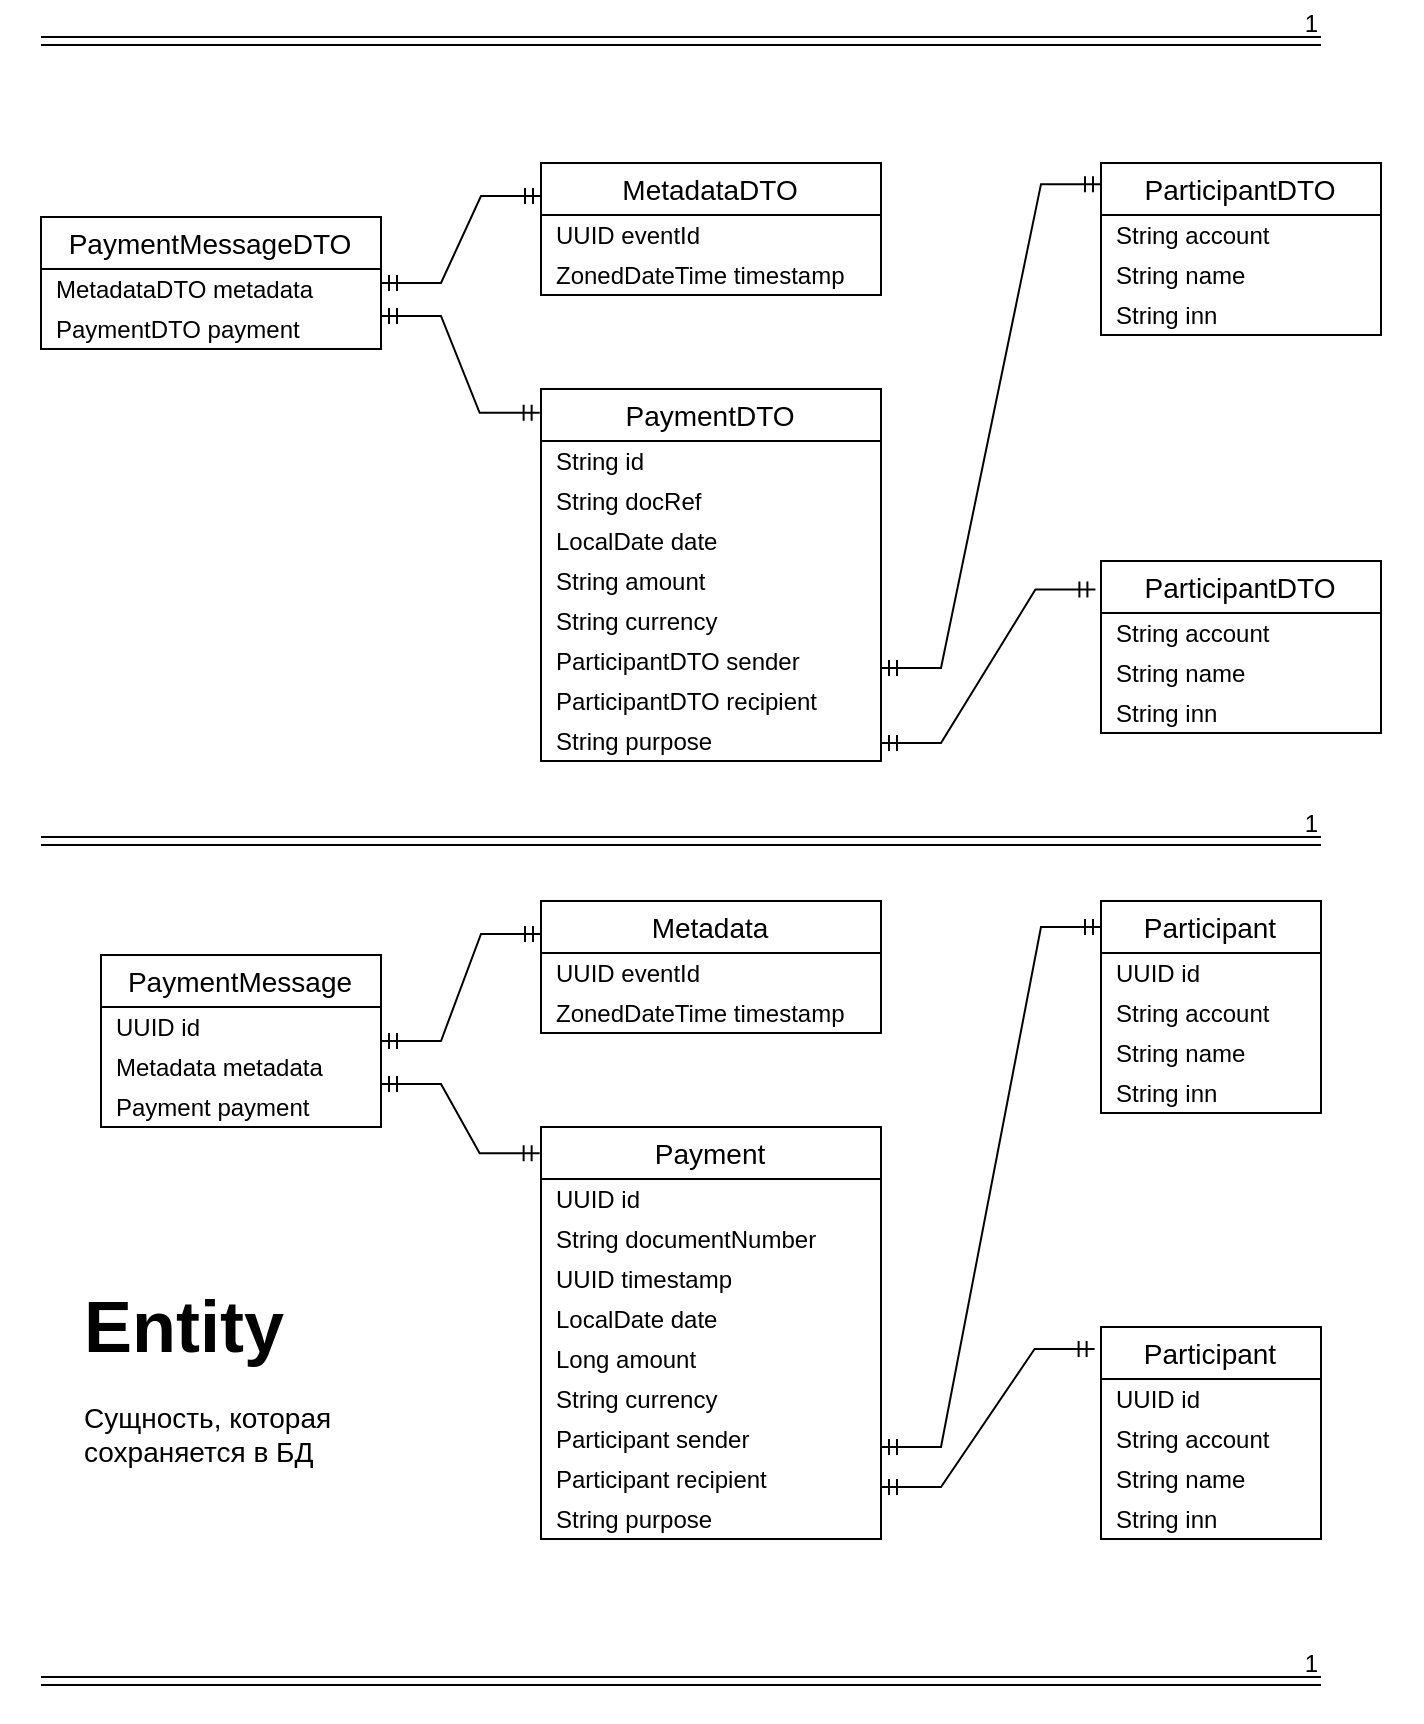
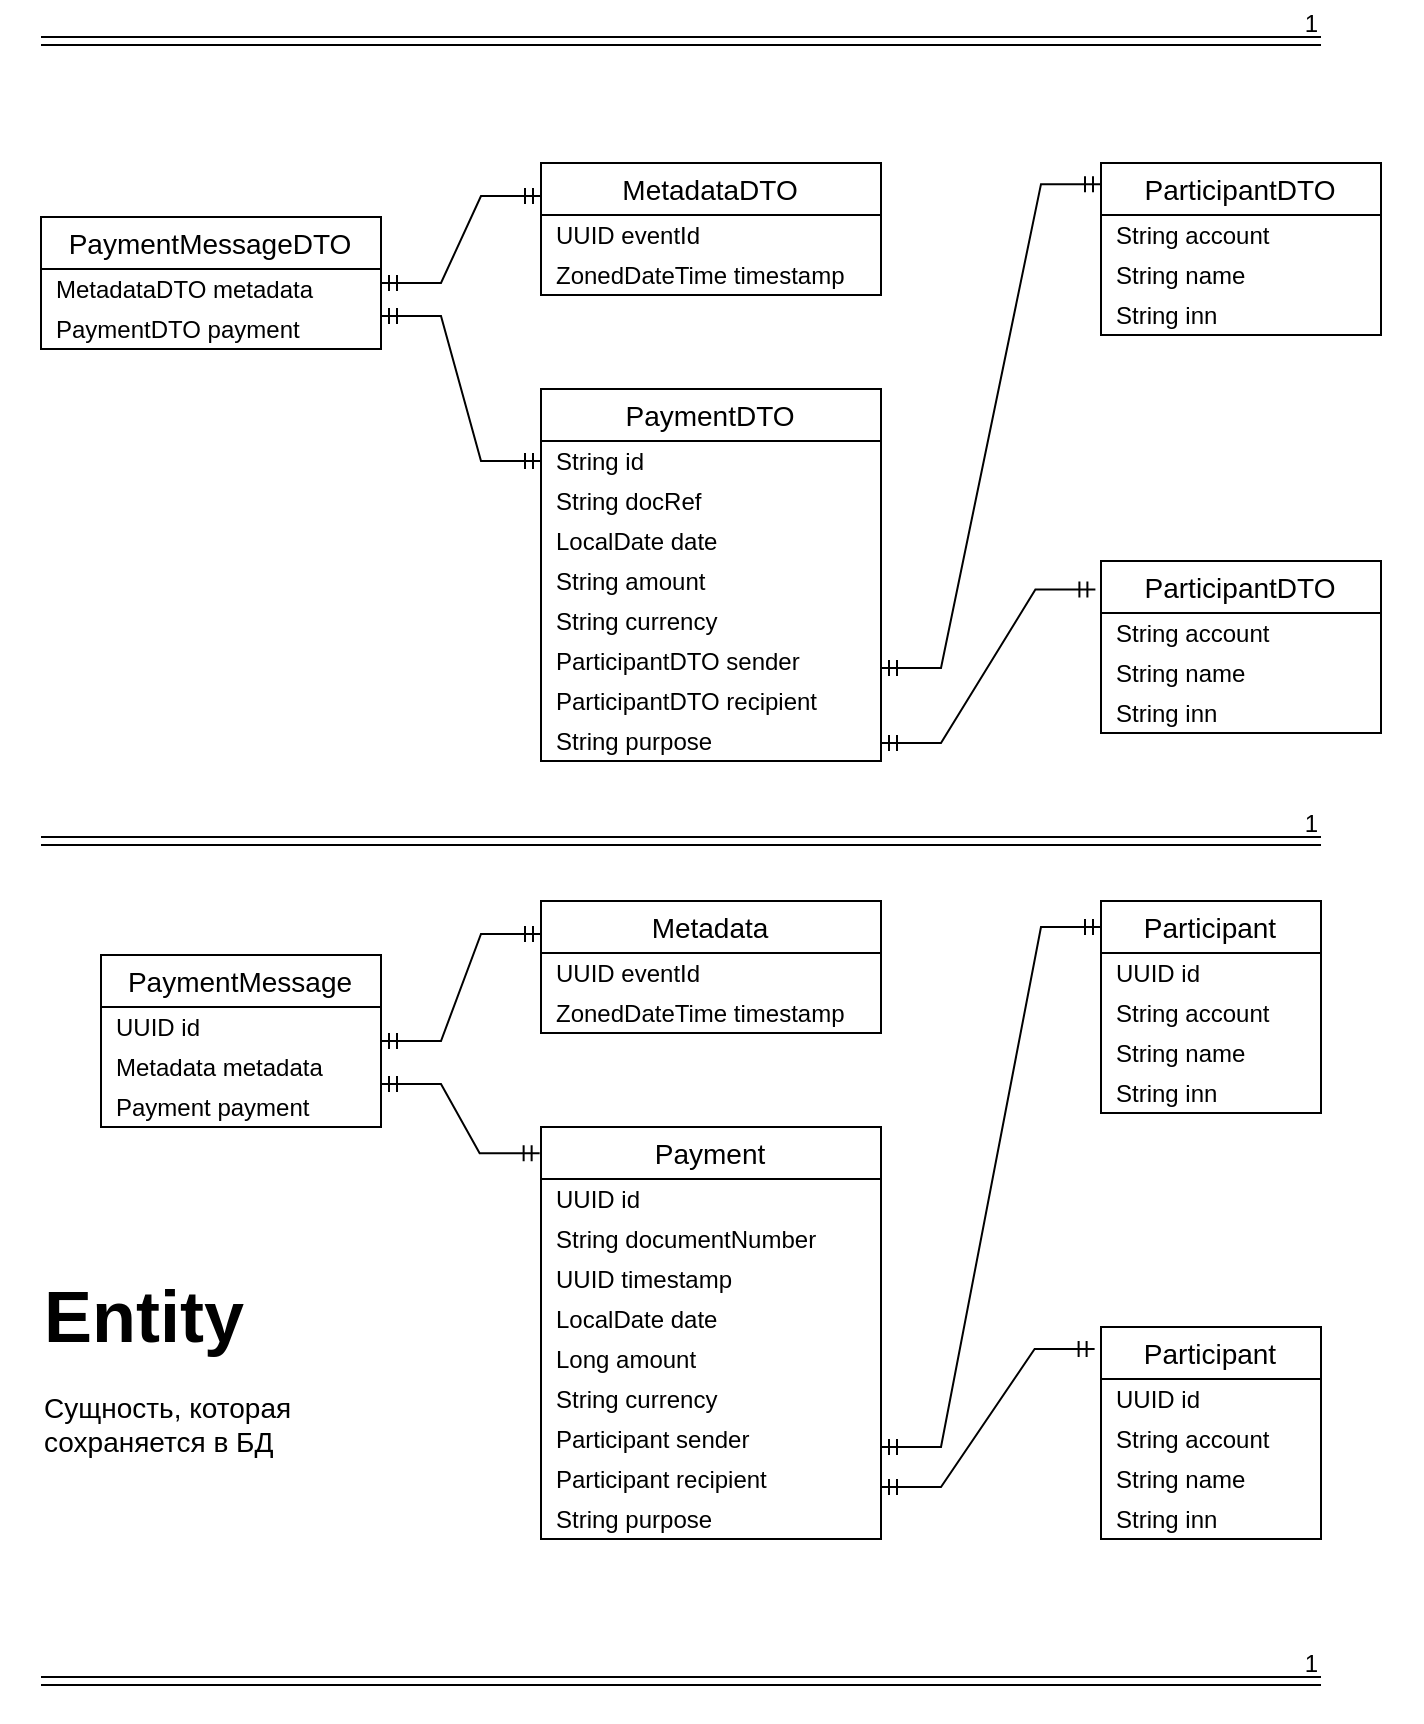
edge "PaymentMessageDTO" -- "PaymentDTO": now "PaymentMessageDTO" -- "String id"
node "EntityСущность, которая сохраняется в БД": moved (211, 1381) -> (171, 1371)
